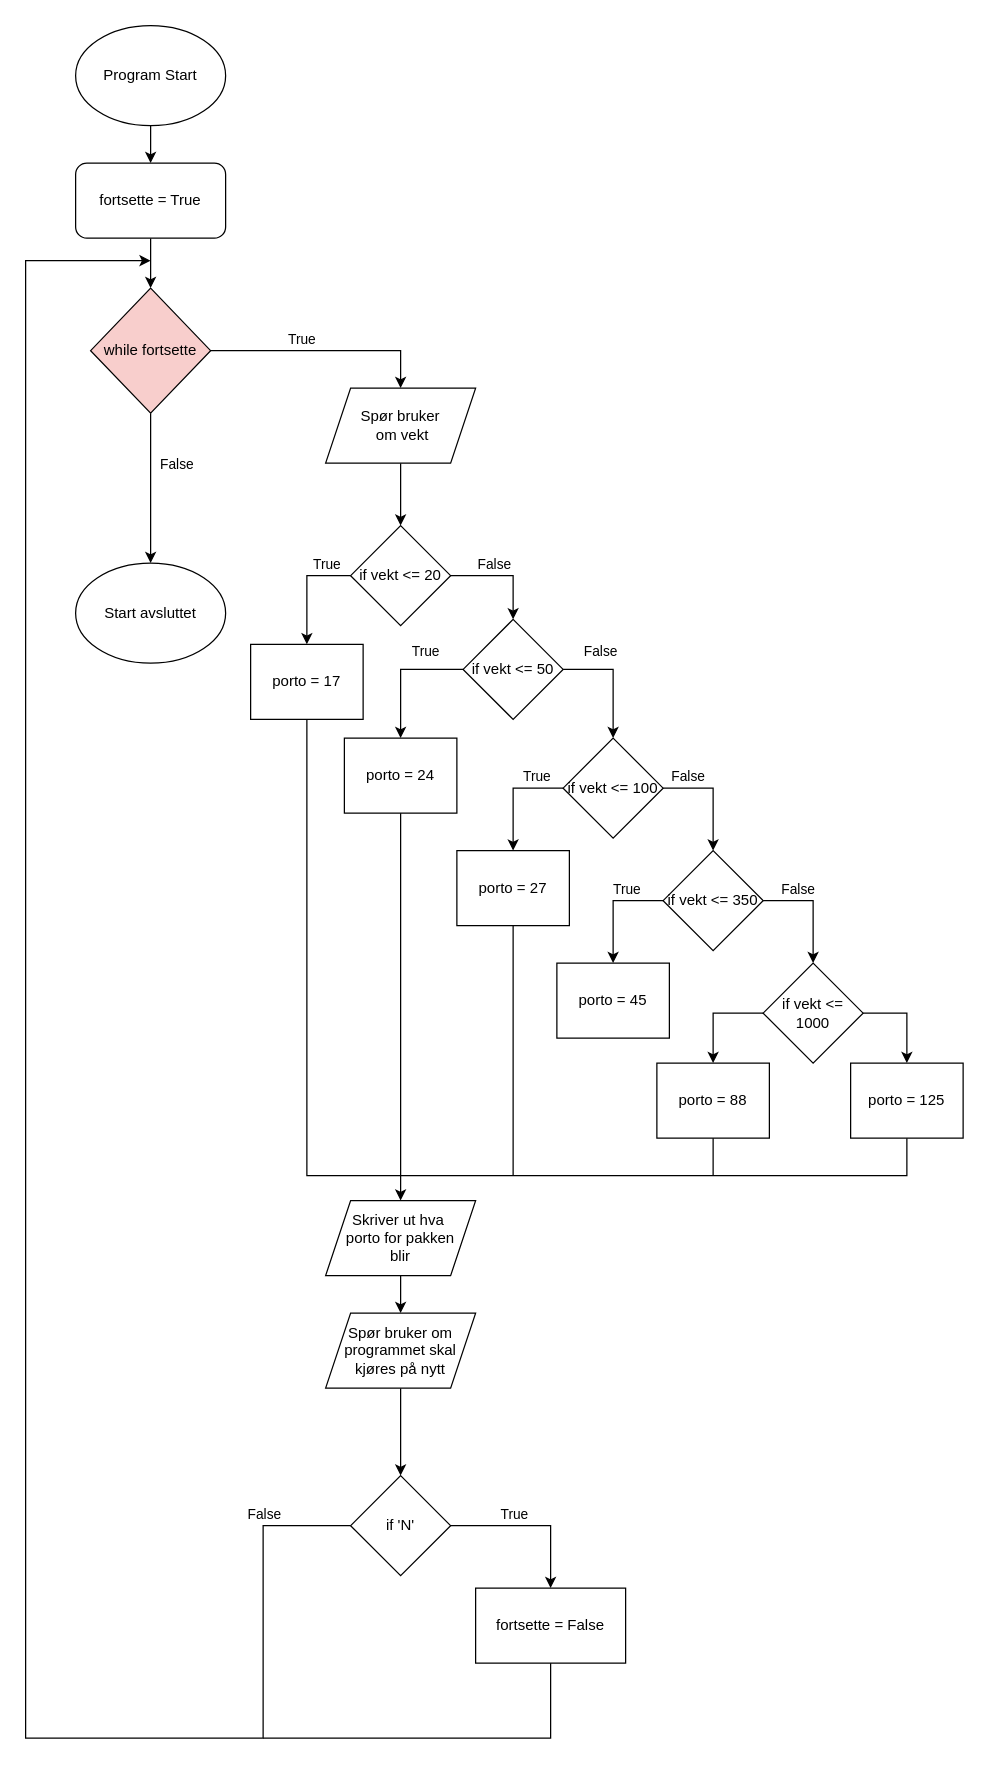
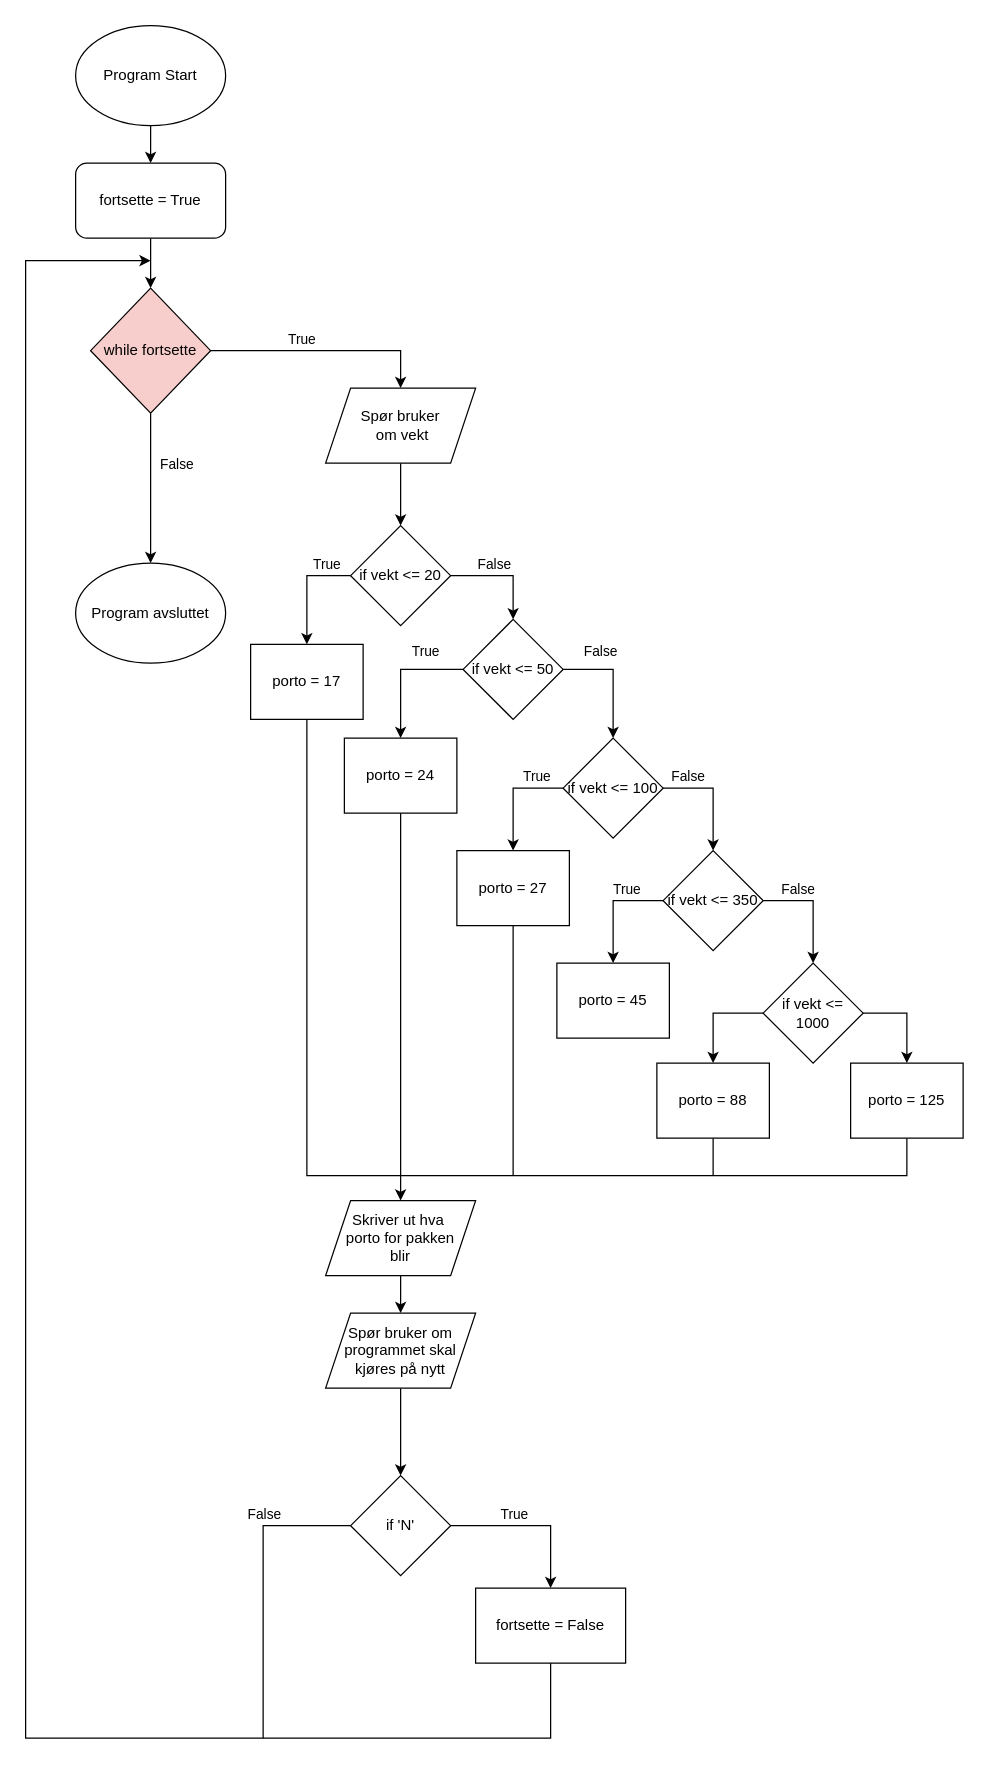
node "Start avsluttet": label "Start avsluttet" -> "Program avsluttet"
